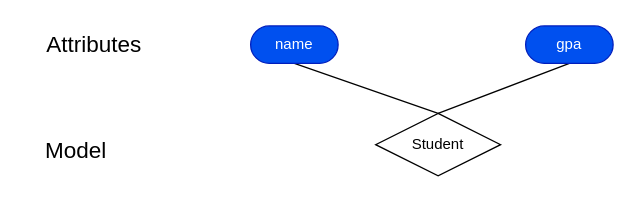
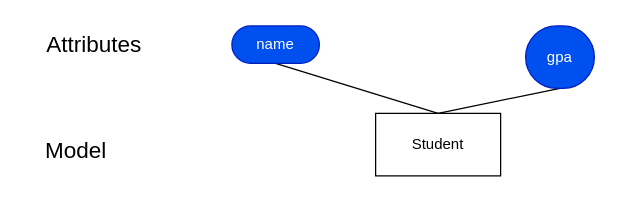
node "name": moved (294, 44) -> (276, 44)
node "gpa": size 88x38 -> 69x63
node "Student": shape diamond -> rectangle
